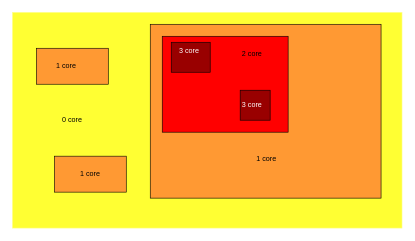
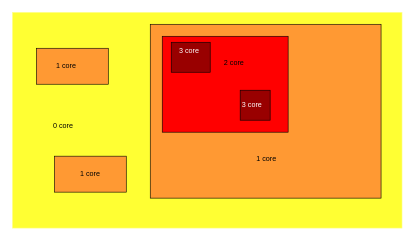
node "2 core": moved (252, 54) -> (234, 63)
node "0 core": moved (72, 120) -> (63, 126)
